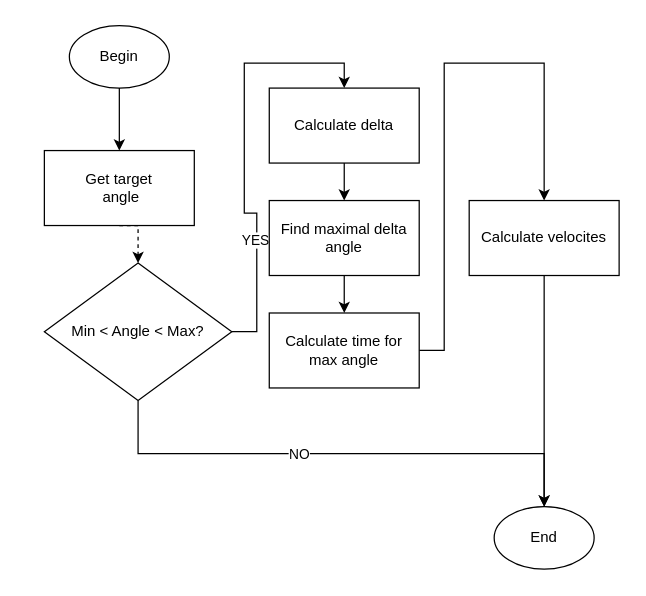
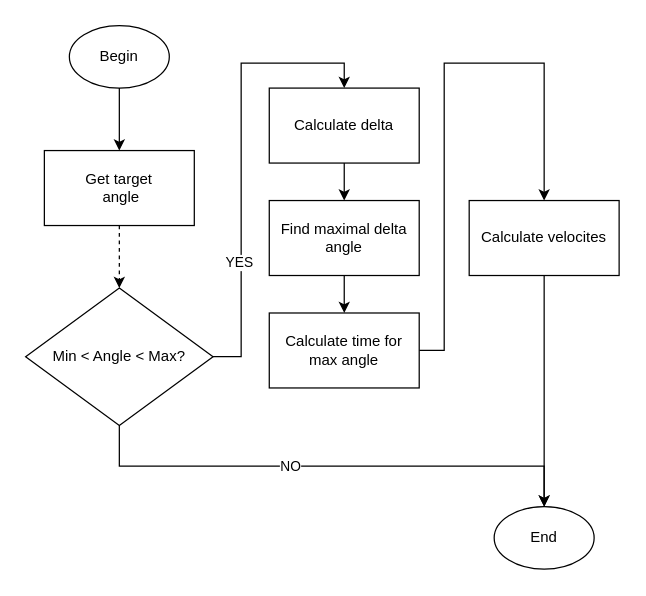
node "Min < Angle < Max?": moved (138, 332) -> (119, 357)
